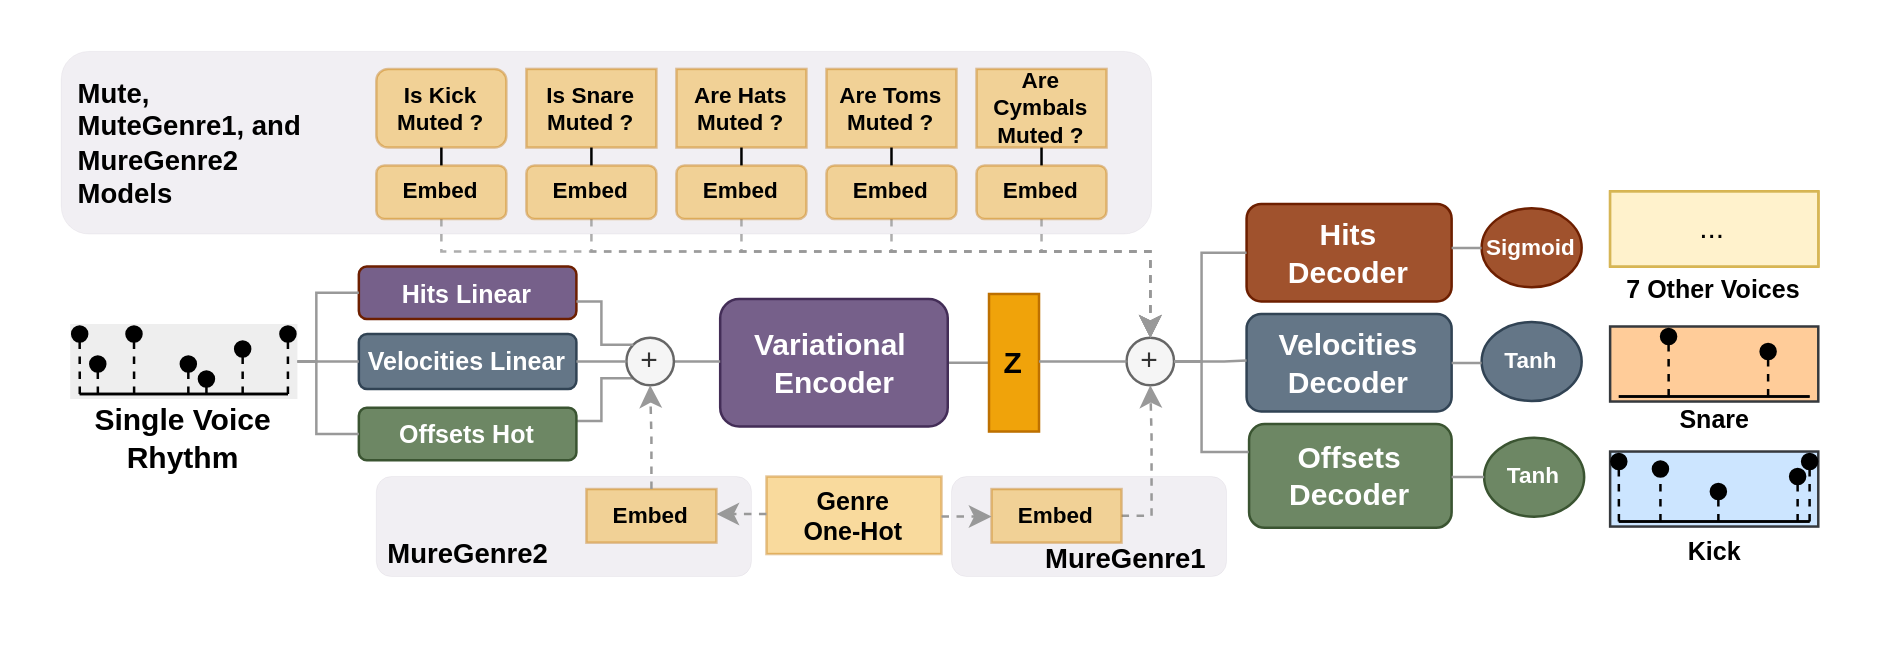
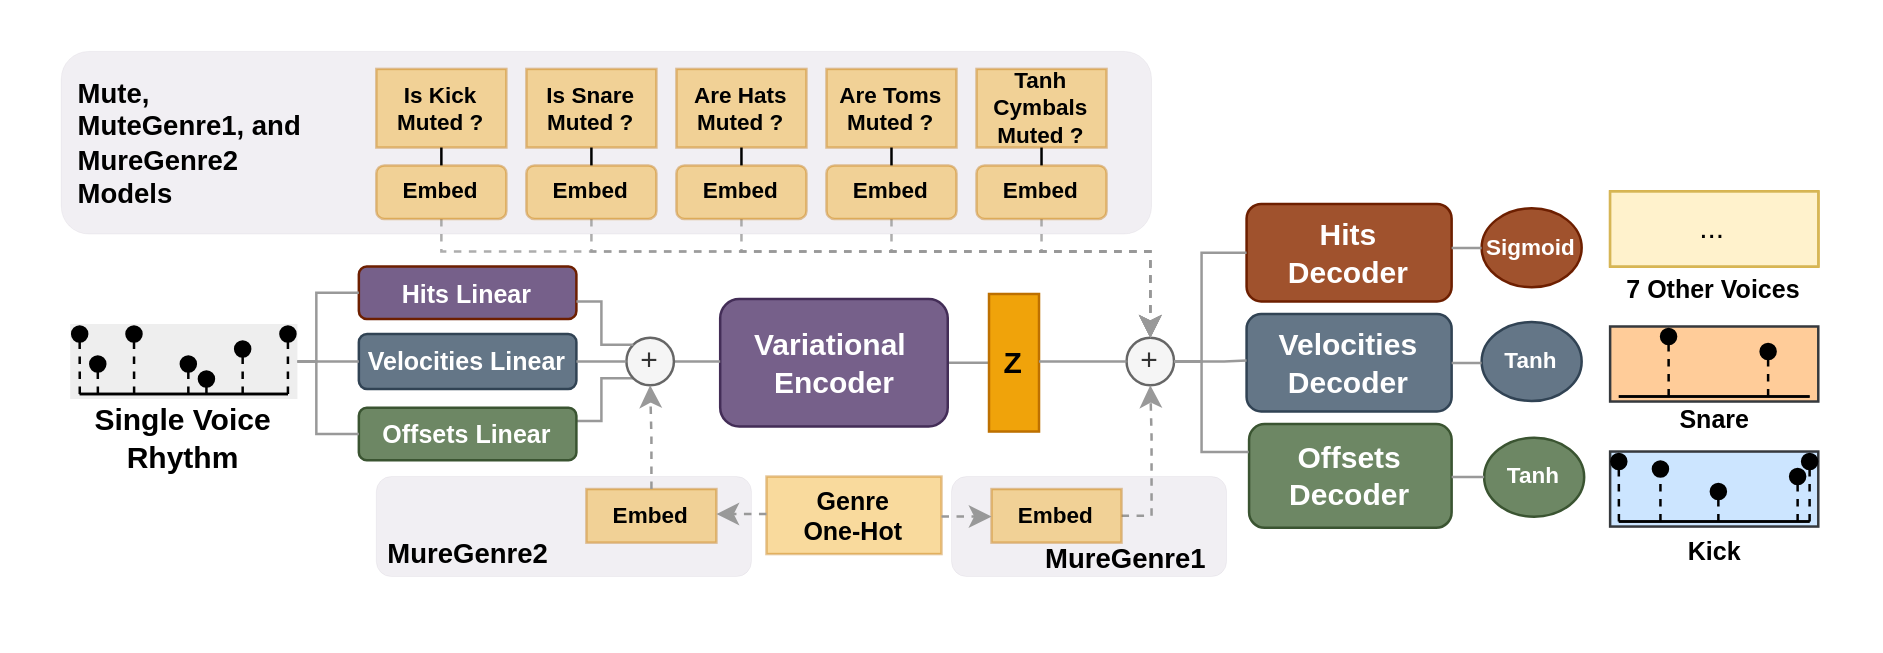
node "Is KickMuted ?": shape rounded rectangle -> rectangle
node "Are CymbalsMuted ?": label "Are CymbalsMuted ?" -> "Tanh CymbalsMuted ?"
node "Offsets Hot": label "Offsets Hot" -> "Offsets Linear"
